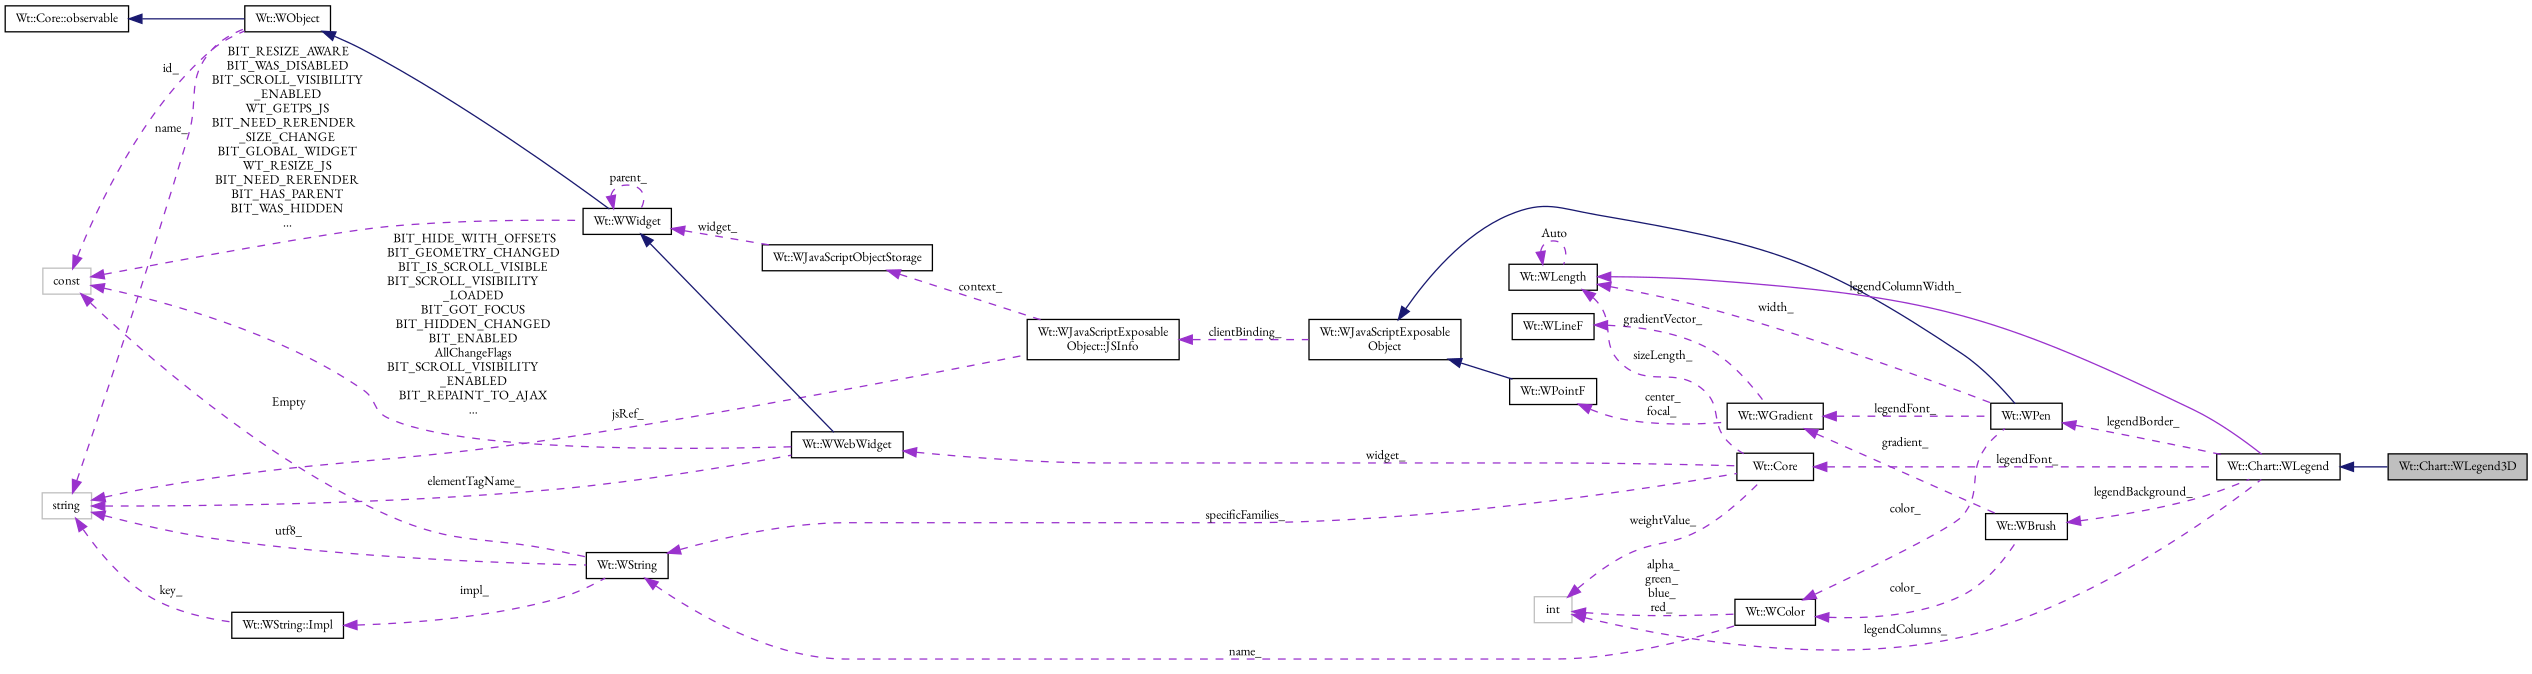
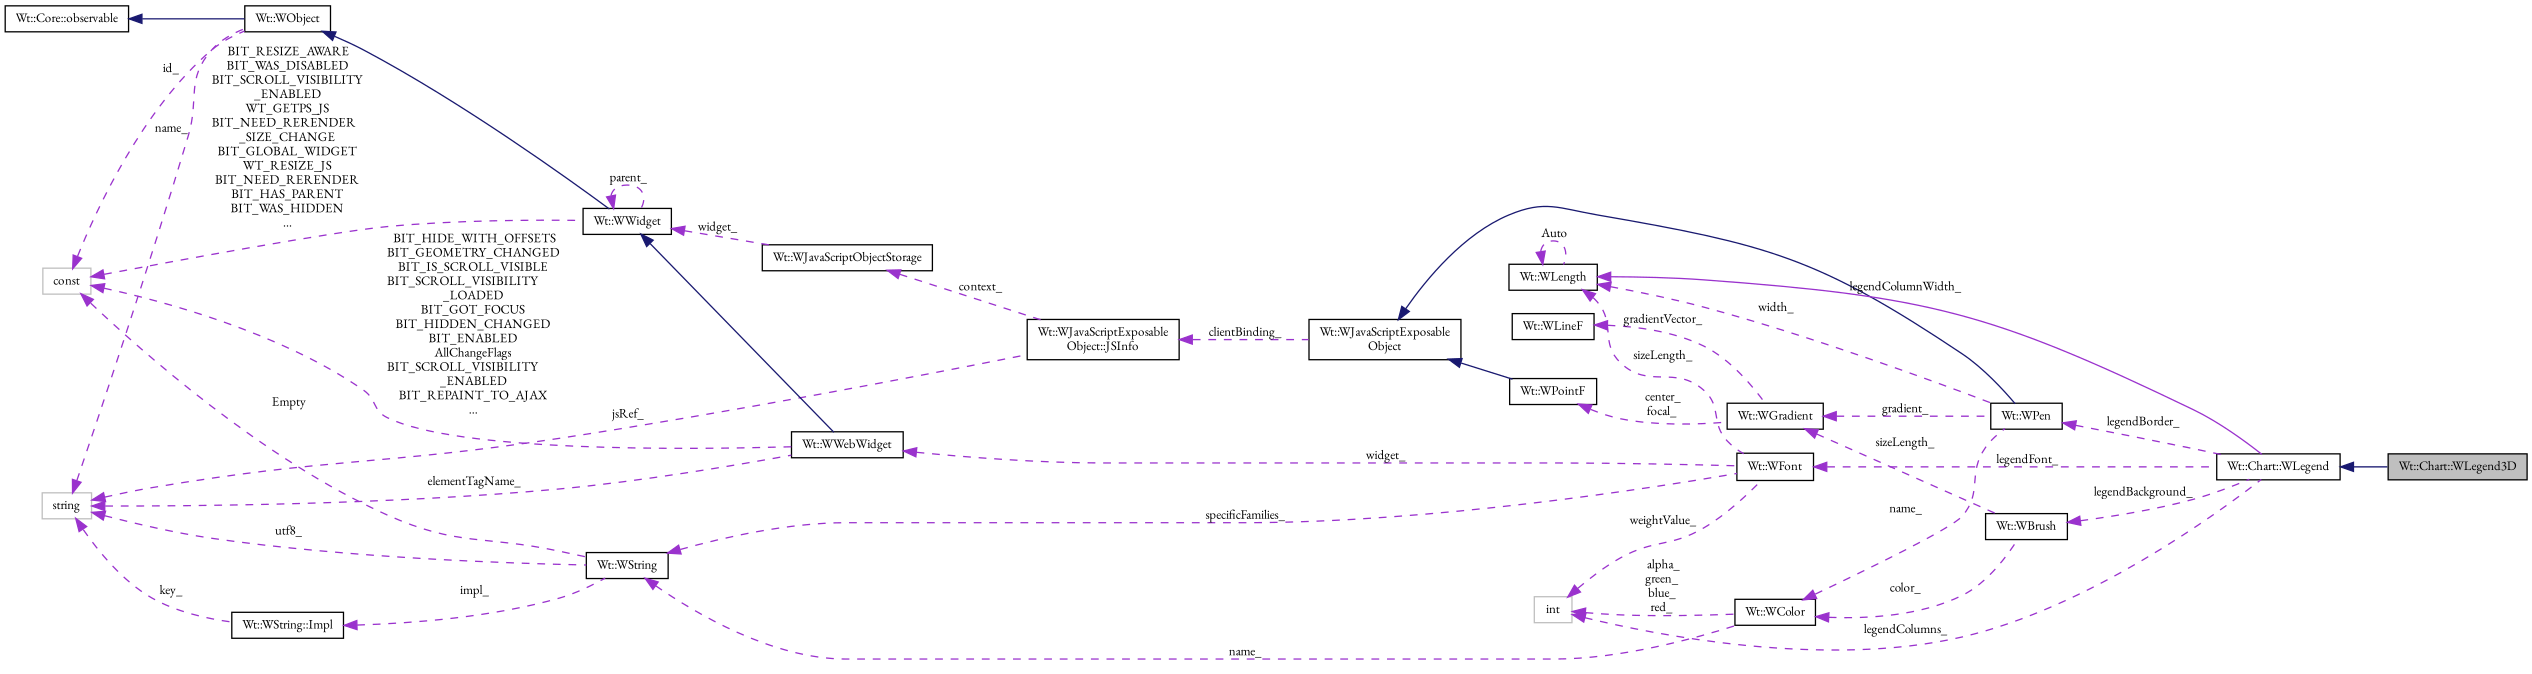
edge "Wt::WPen" -> "Wt::WGradient": label " legendFont_" -> " gradient_"
edge "Wt::WBrush" -> "Wt::WGradient": label " gradient_" -> " sizeLength_"
node "Wt::Core": label "Wt::Core" -> "Wt::WFont"
edge "Wt::WPen" -> "Wt::WColor": label " color_" -> " name_"
